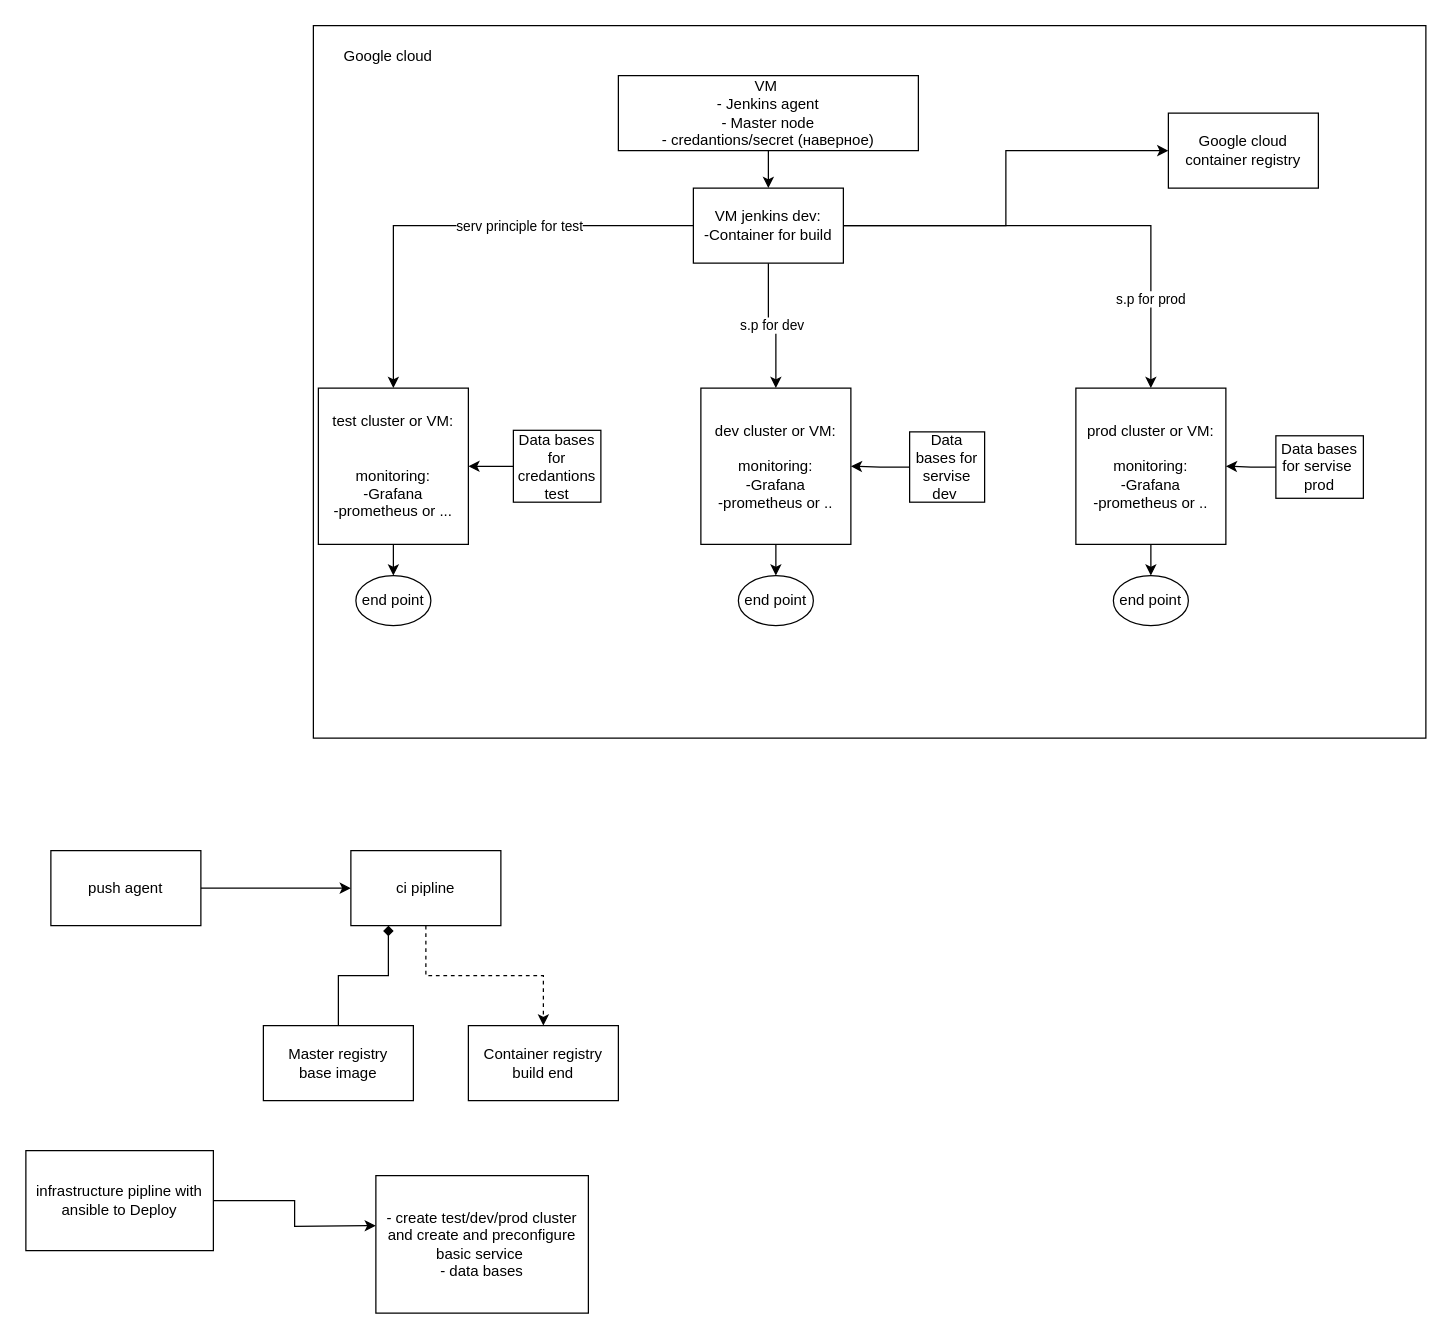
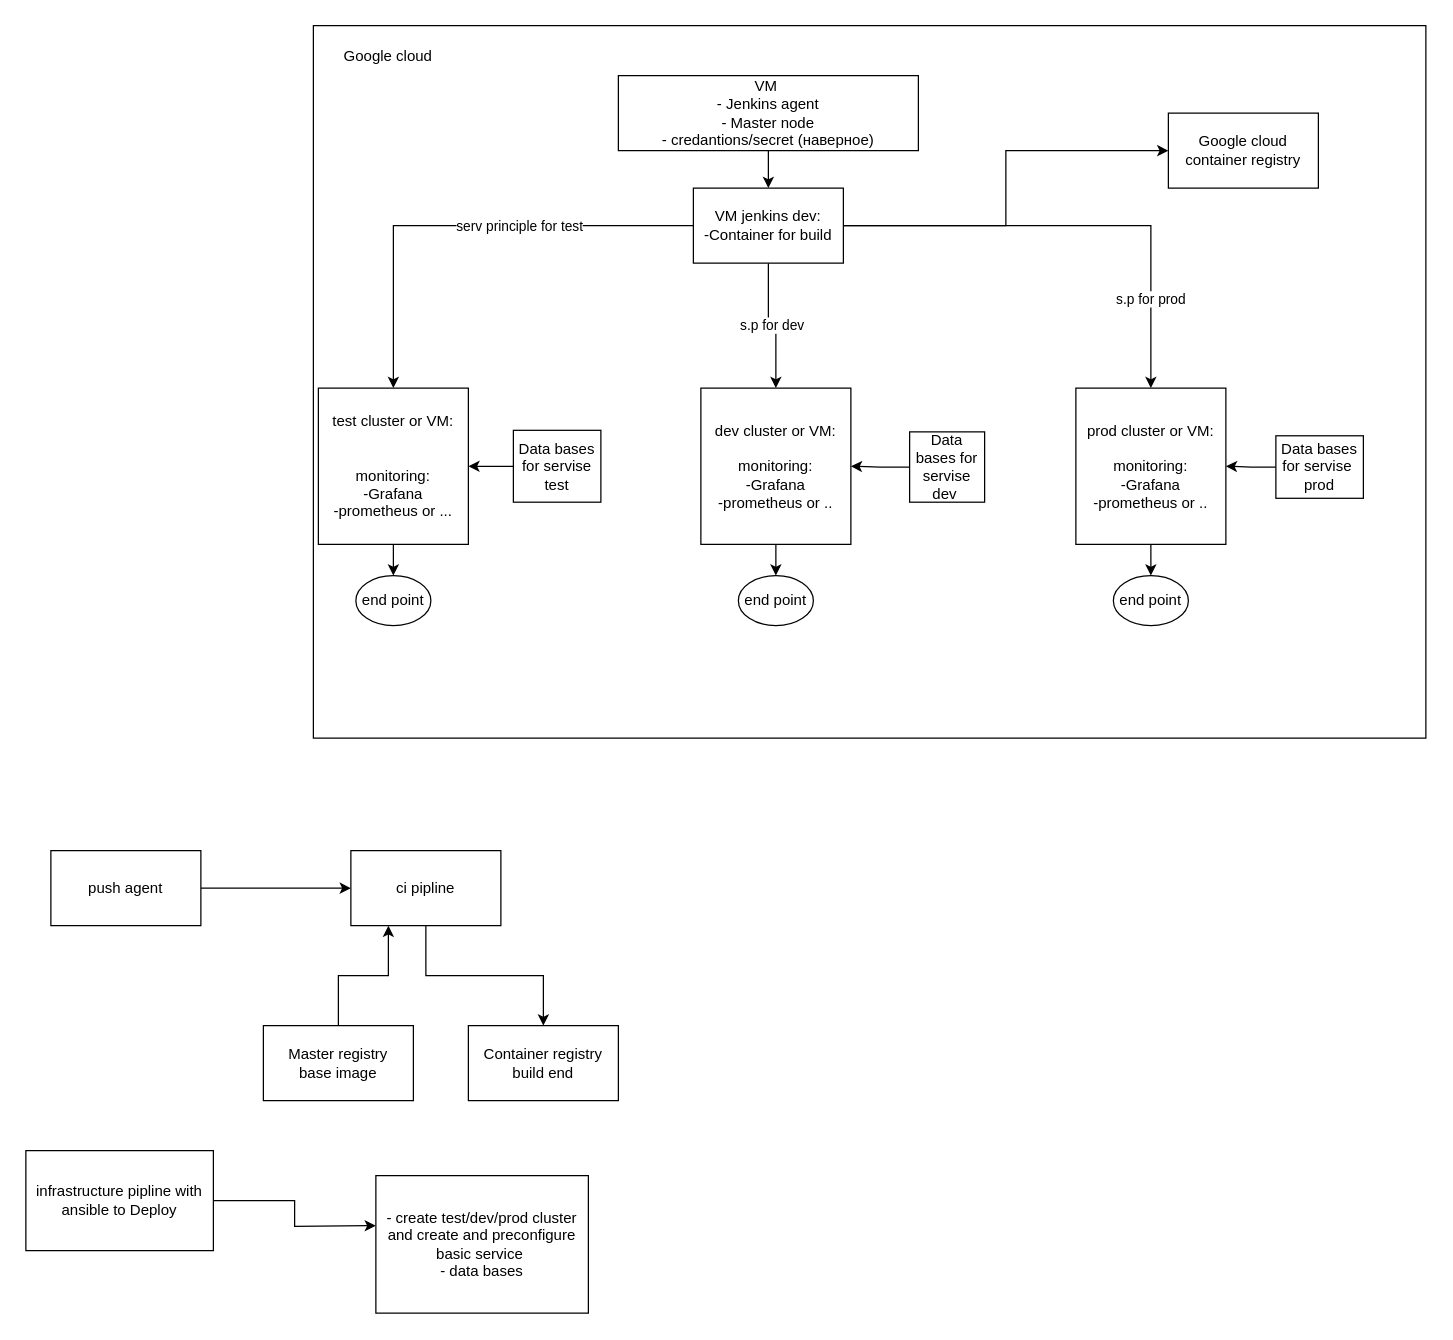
node "Data bases for credantions test": label "Data bases for credantions test" -> "Data bases for servise test"
edge "Master registry base image" -> "ci pipline": arrowhead diamond -> classic
edge "ci pipline" -> "Container registry build end": style dashed -> solid
